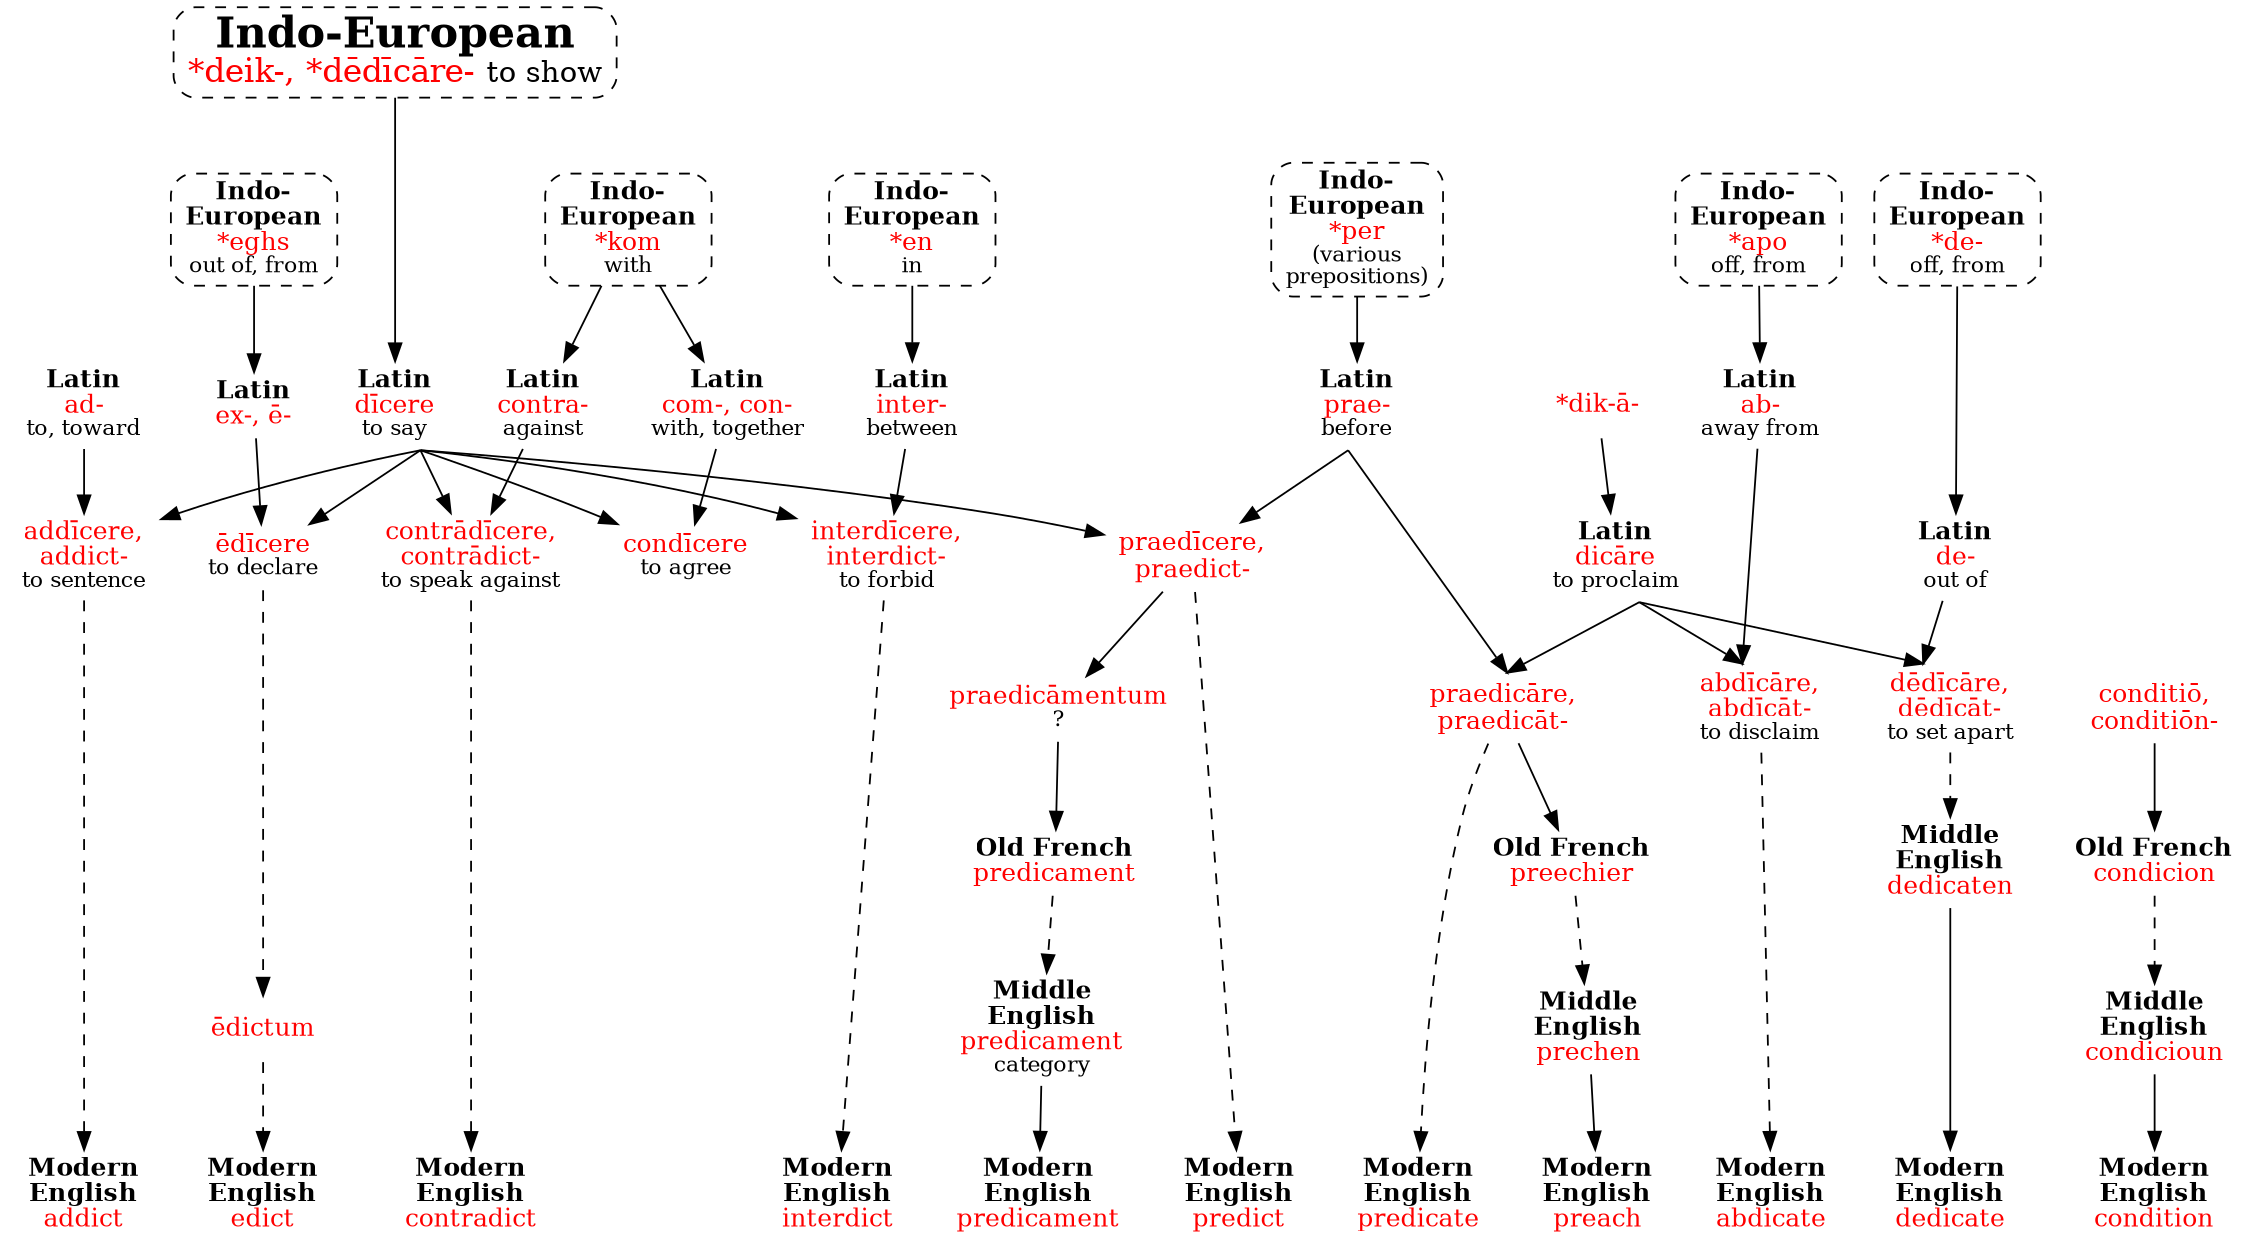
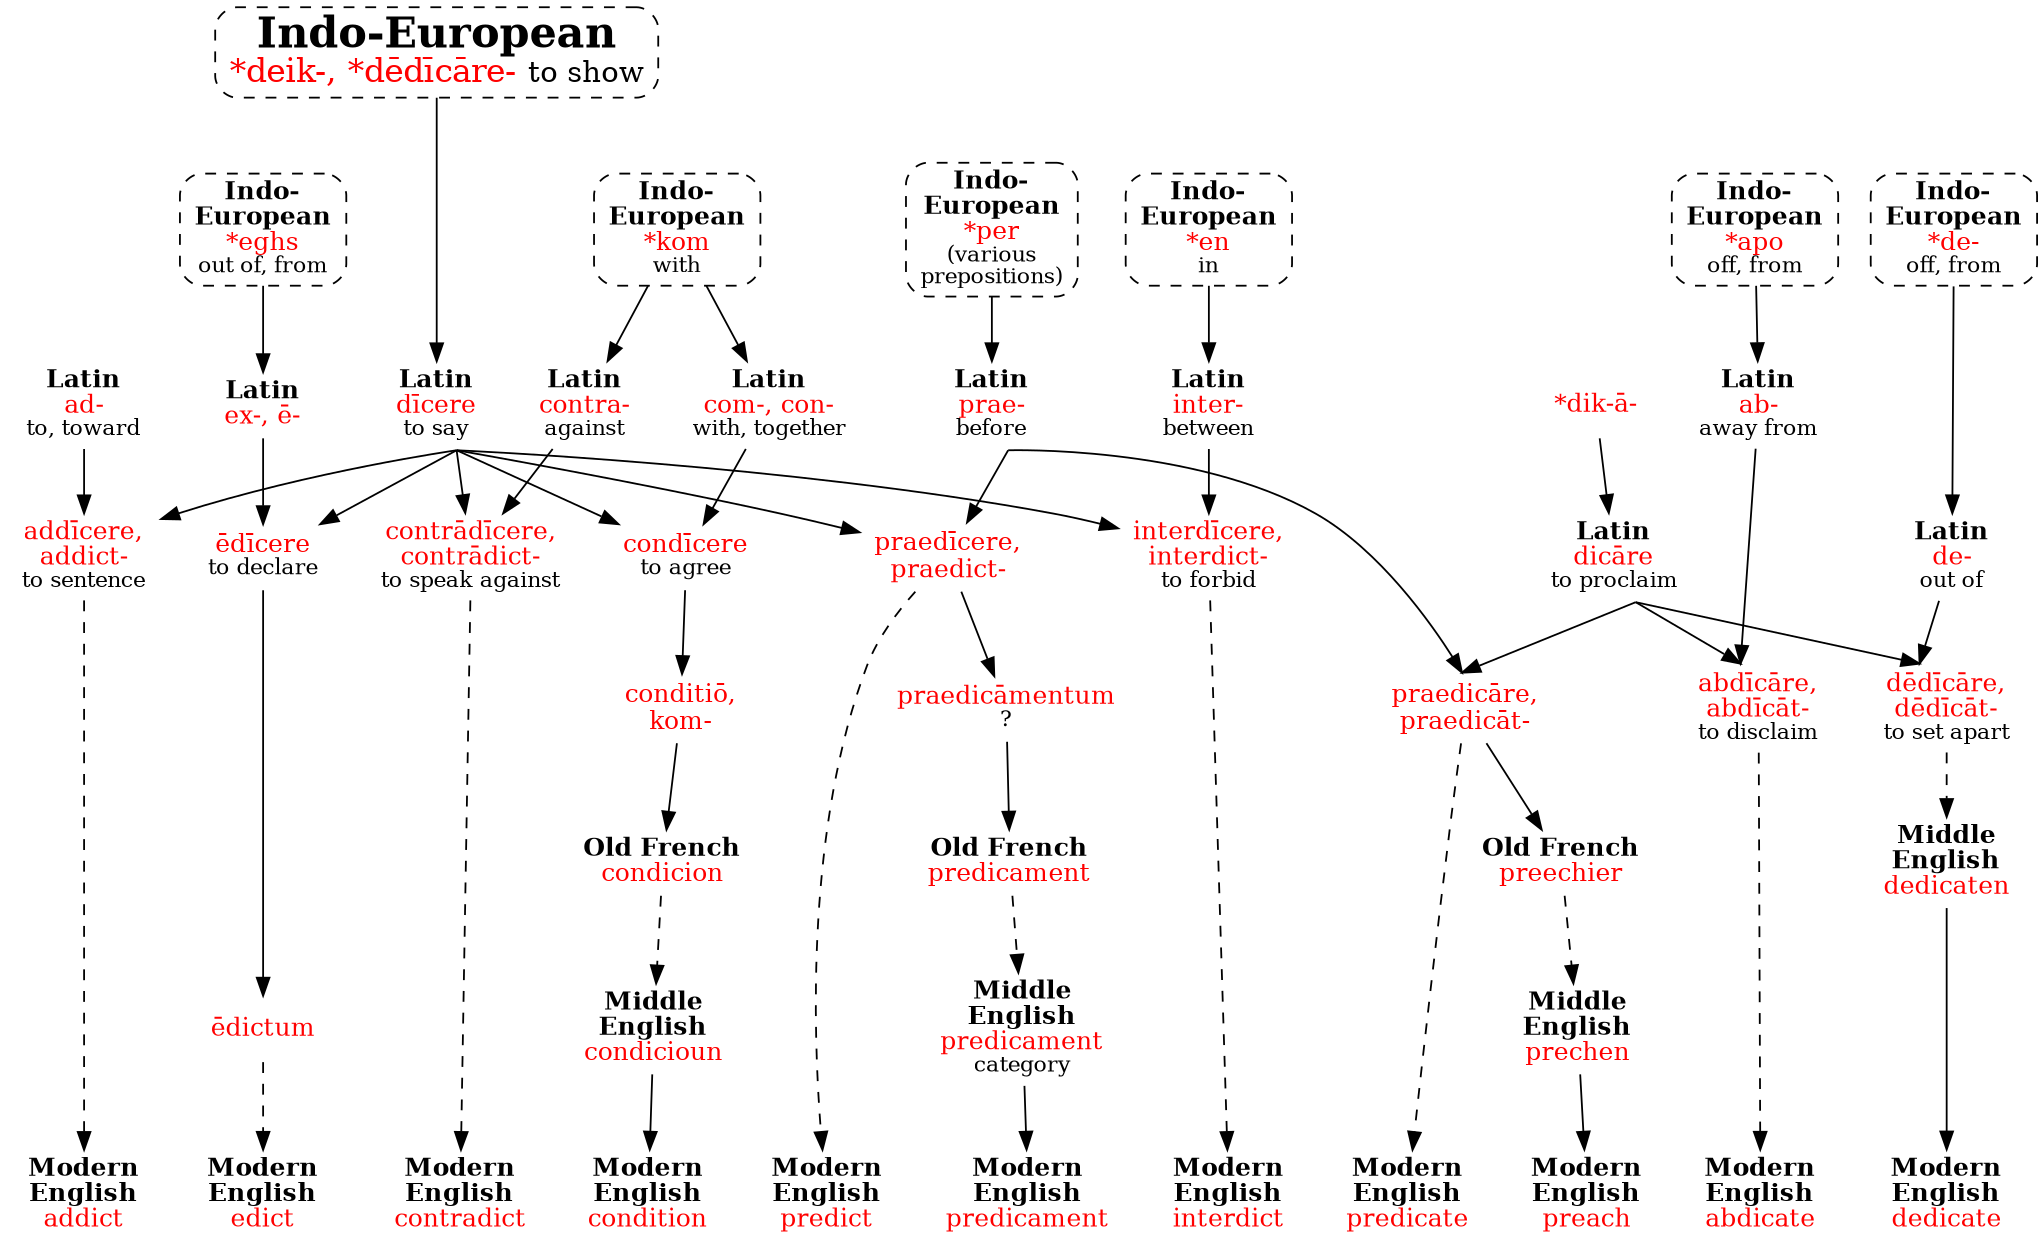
edge "condīcere" -> "conditiō,": added
node "conditiō,": text "conditiōn-" -> "kom-"
edge "ēdīcere" -> "ēdictum": style dashed -> solid
